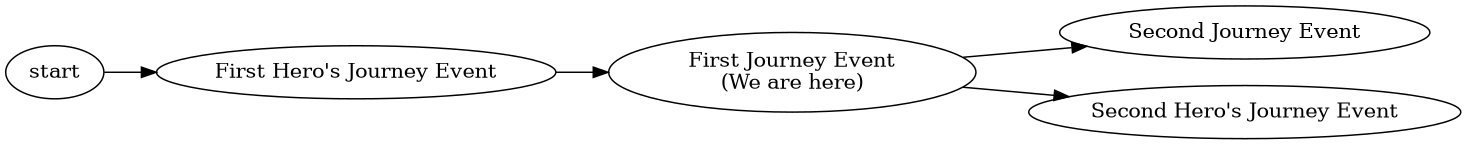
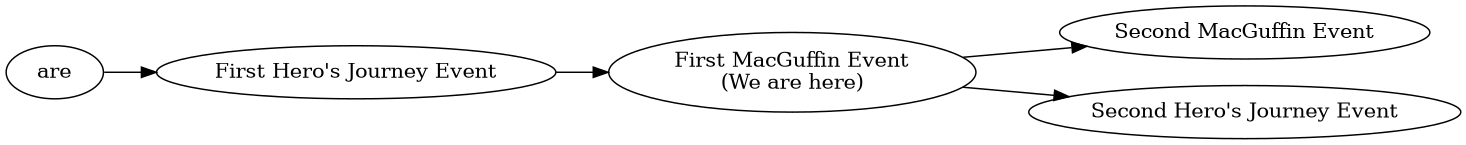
node "Second Journey Event": label "Second Journey Event" -> "Second MacGuffin Event"
node "start": label "start" -> "are"
node "First Journey Event (We are here)": label "First Journey Event (We are here)" -> "First MacGuffin Event (We are here)"
